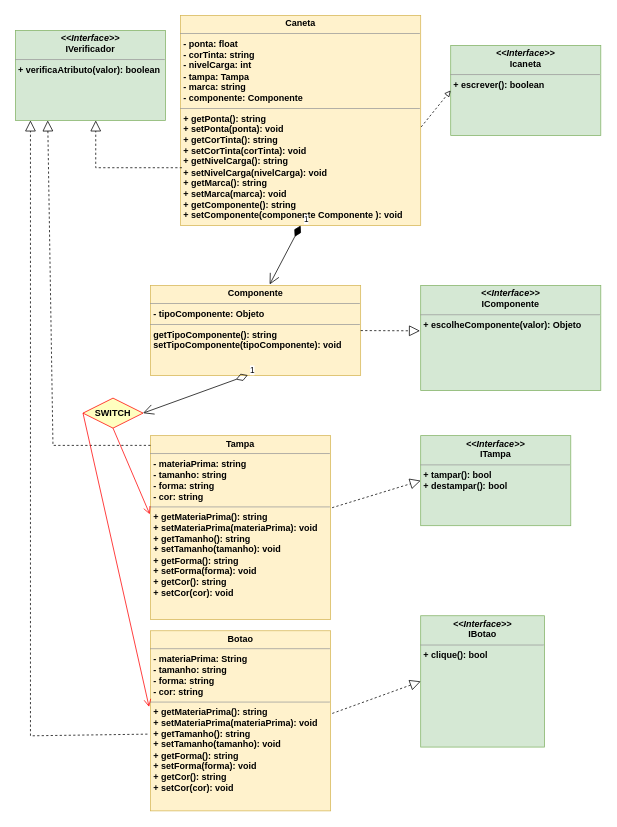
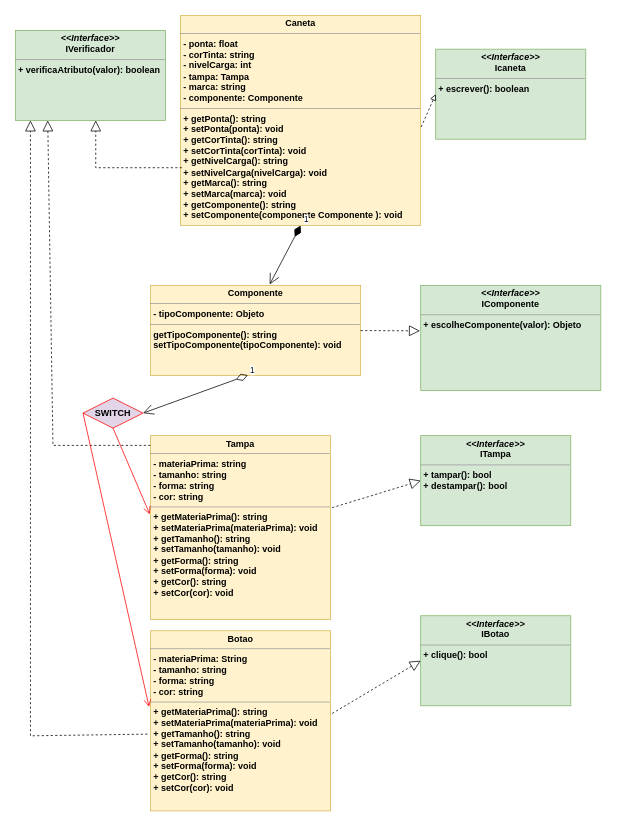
node "<<Interface>> Icaneta + escrever(): boolean": moved (525, 90) -> (510, 94)
node "SWITCH": fillcolor #ffffc0 -> #e1d5e7
node "<<Interface>> IBotao + clique(): bool": size 124x131 -> 150x90
